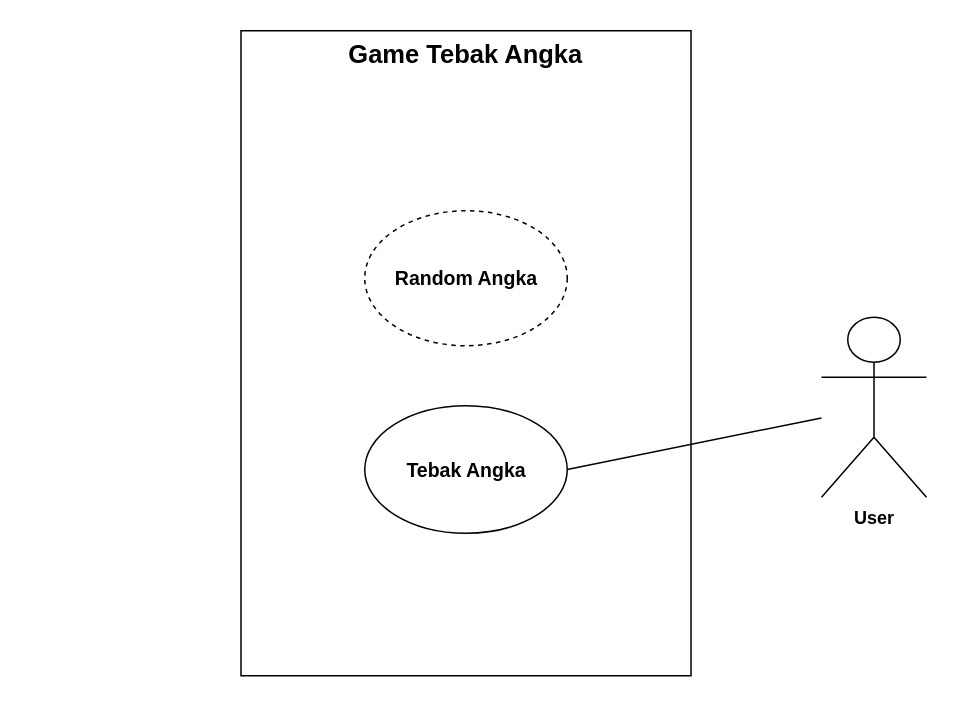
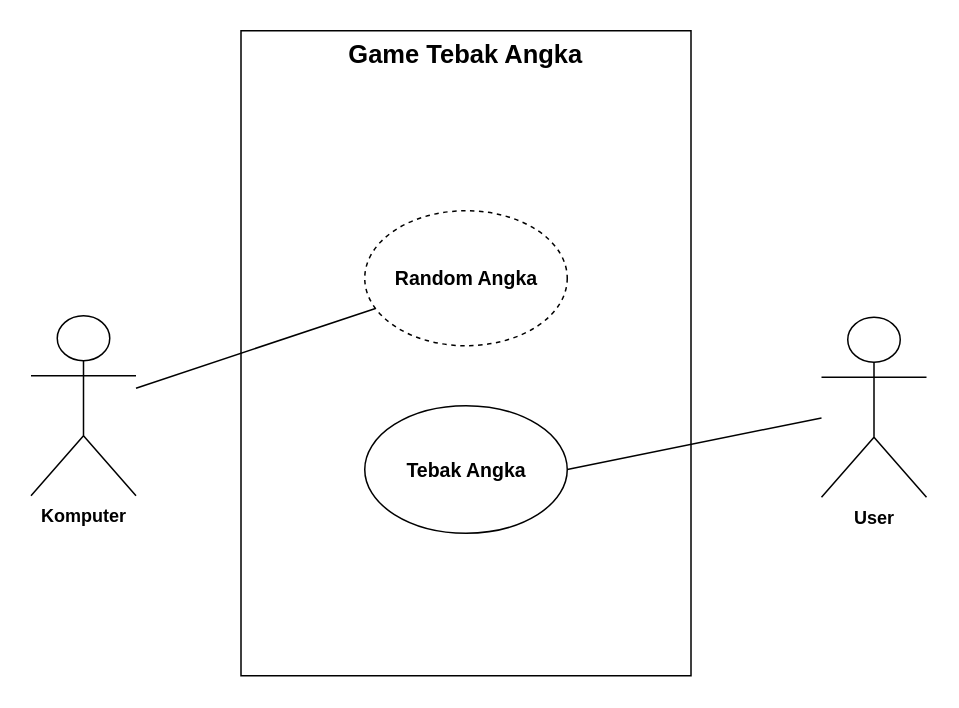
edge "Random Angka" -- "Komputer": added
node "Komputer": added
